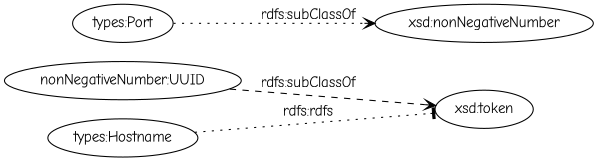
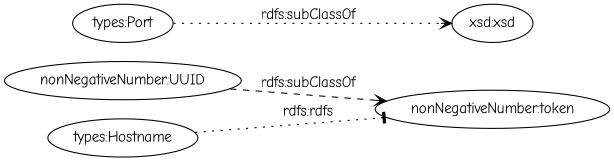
node "xsd:nonNegativeNumber": label "xsd:nonNegativeNumber" -> "xsd:xsd"
node "xsd:token": label "xsd:token" -> "nonNegativeNumber:token"
